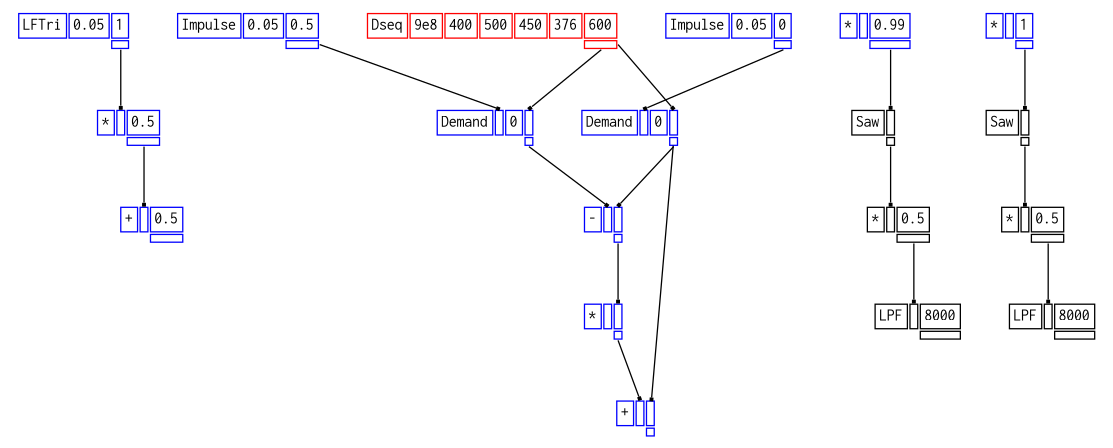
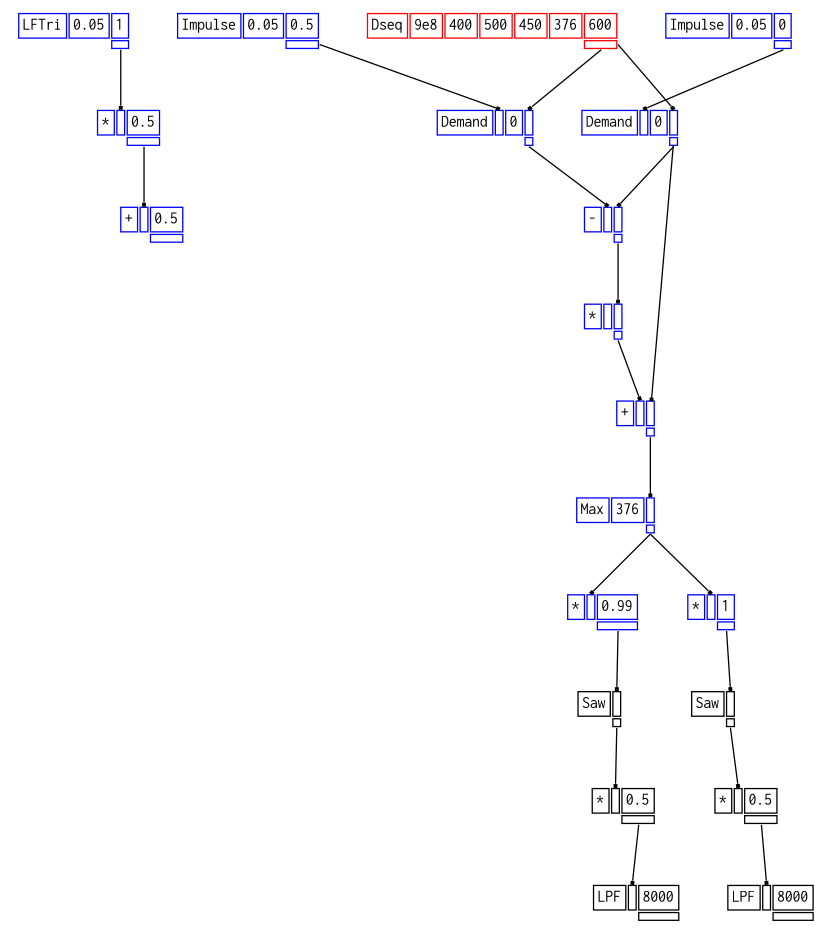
node "Max": added
